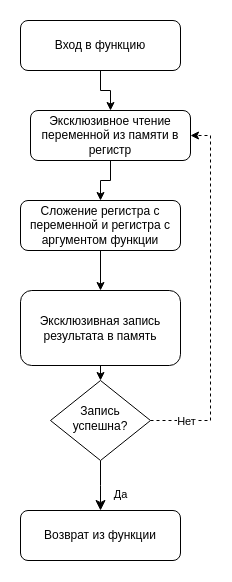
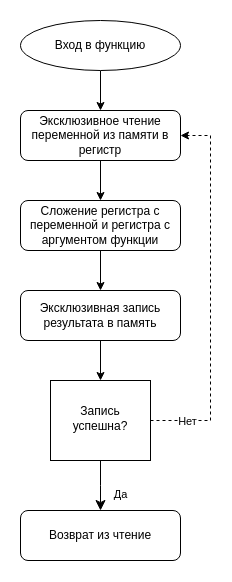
node "Вход в функцию": shape rounded rectangle -> ellipse
node "Эксклюзивное чтение переменной из памяти в регистр": moved (111, 136) -> (101, 136)
node "Эксклюзивная запись результата в память": size 160x75 -> 160x50
node "Запись успешна?": shape diamond -> rectangle
node "Возврат из функции": label "Возврат из функции" -> "Возврат из чтение"
